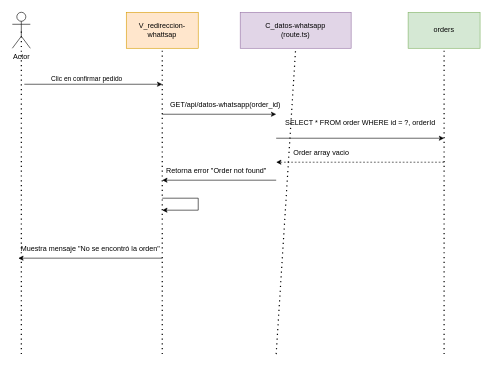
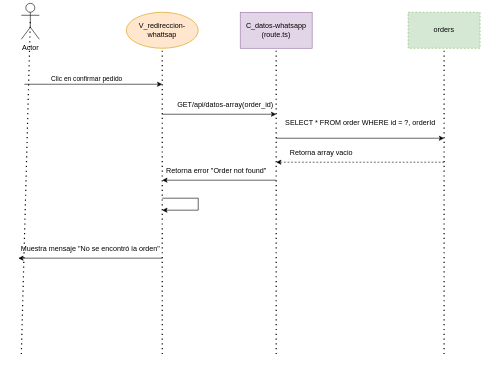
node "Actor": moved (21, 30) -> (30, 21)
node "V_redireccion-whattsap": shape rectangle -> ellipse
node "C_datos-whatsapp (route.ts)": size 111x36 -> 72x36
node "orders": style solid -> dashed
node "GET/api/datos-whatsapp(order_id)": label "GET/api/datos-whatsapp(order_id)" -> "GET/api/datos-array(order_id)"
node "Order array vacio": label "Order array vacio" -> "Retorna array vacio"
